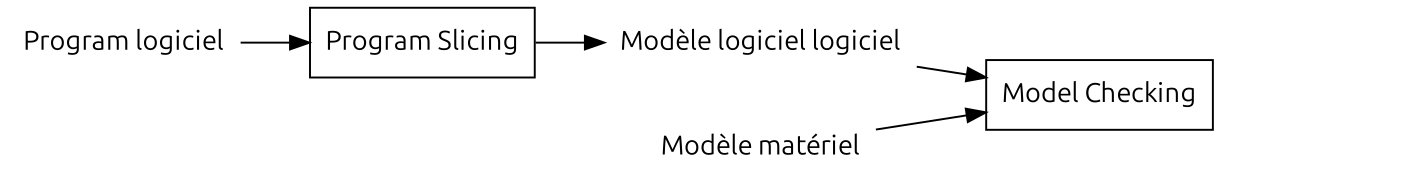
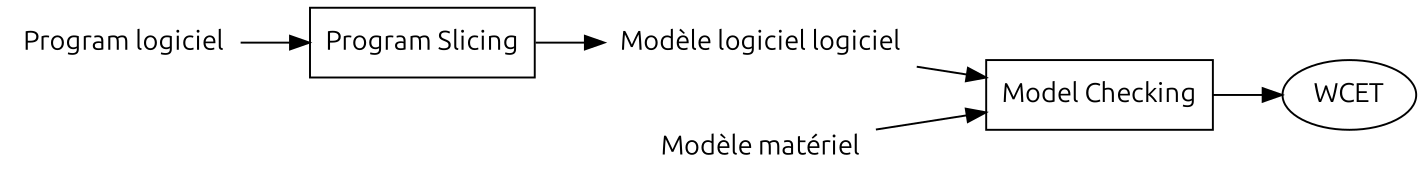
node "WCET": added
